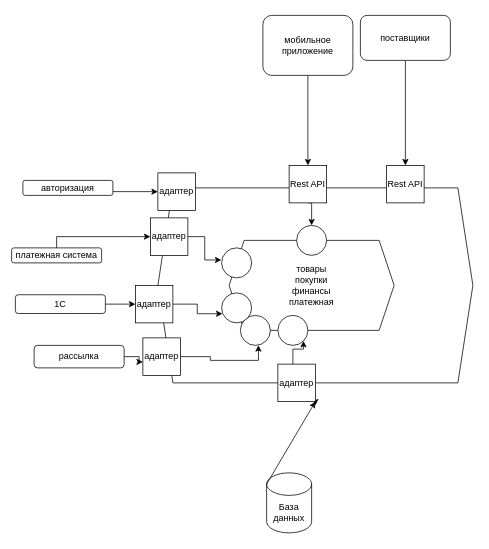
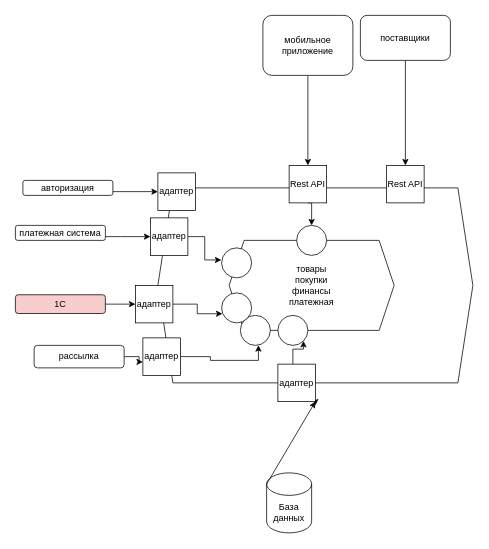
node "платежная система": moved (57, 255) -> (60, 233)
node "1C": fillcolor #ffffff -> #f8cecc
